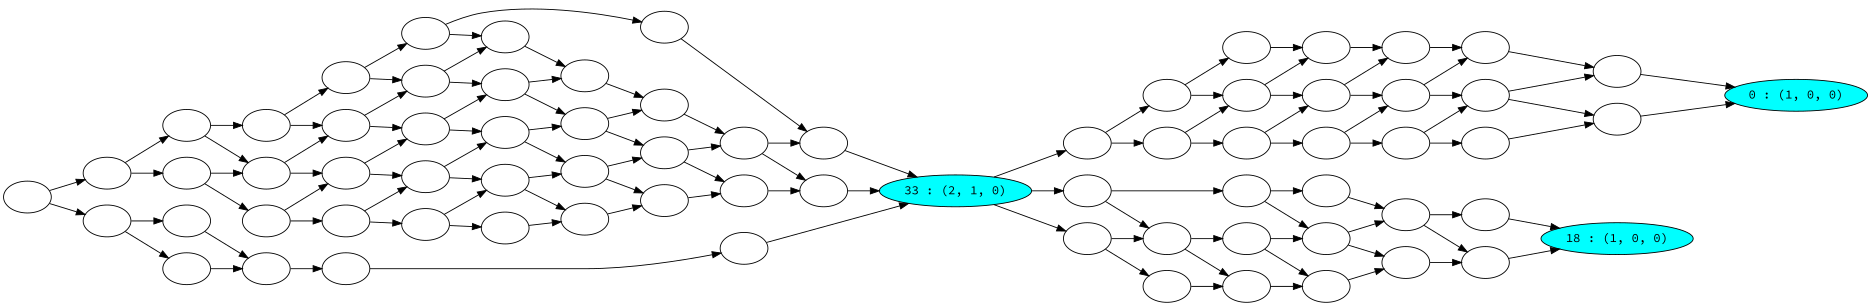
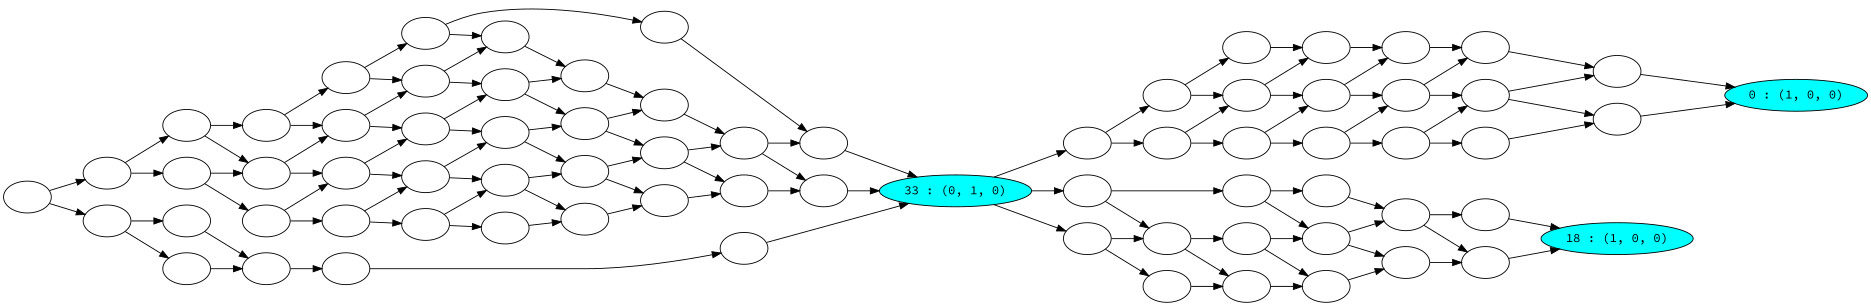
node "33 : (2, 1, 0)": label "33 : (2, 1, 0)" -> "33 : (0, 1, 0)"
